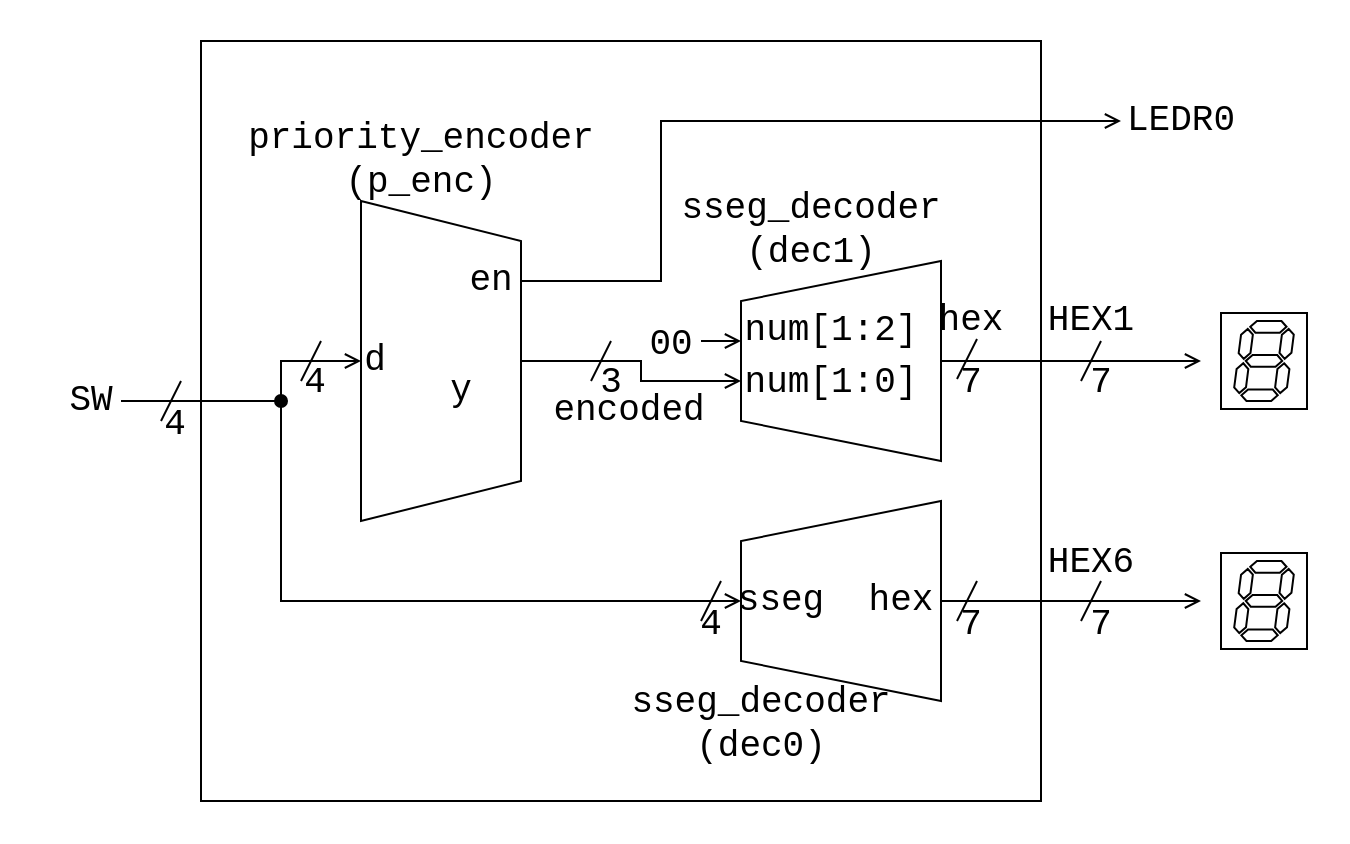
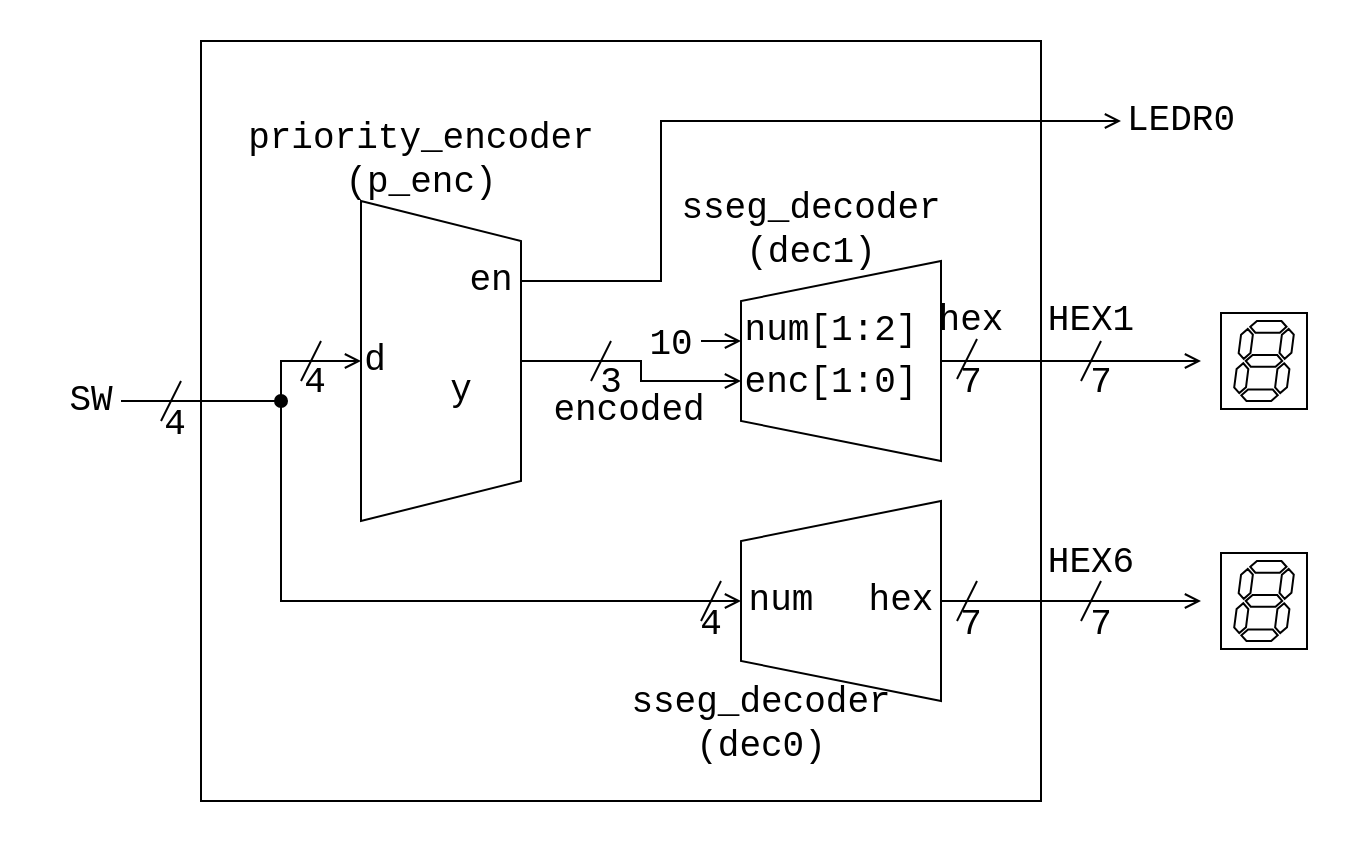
node "00": label "00" -> "10"
node "num[1:0]": label "num[1:0]" -> "enc[1:0]"
node "sseg": label "sseg" -> "num"
